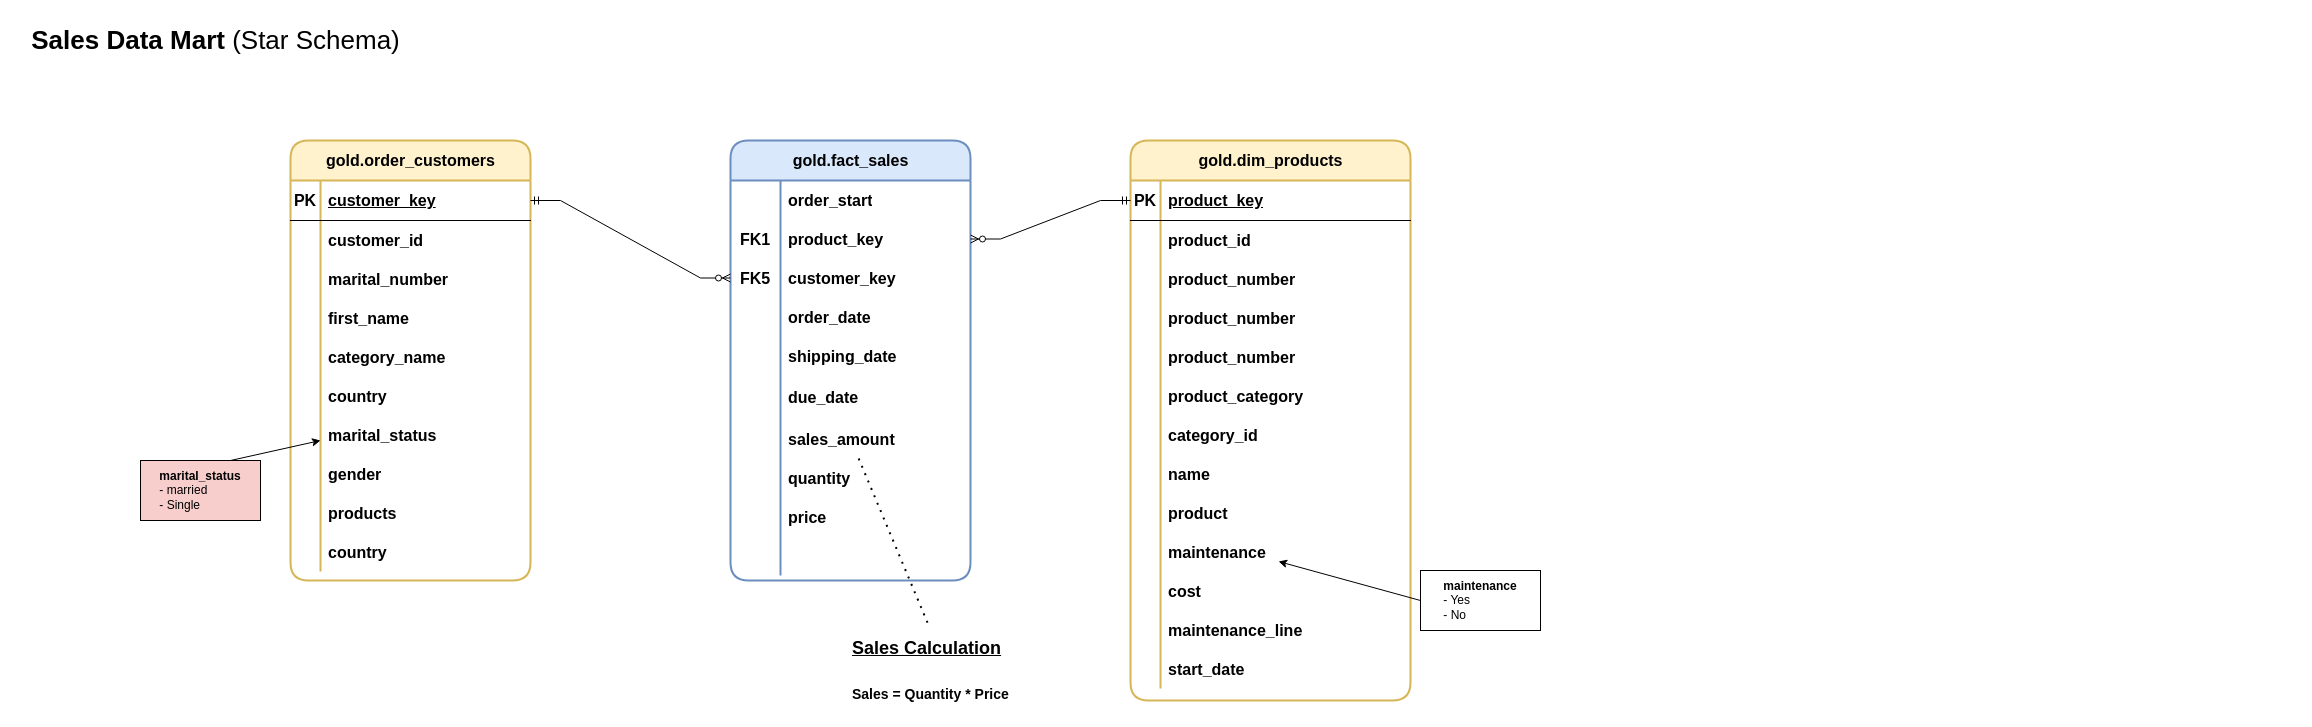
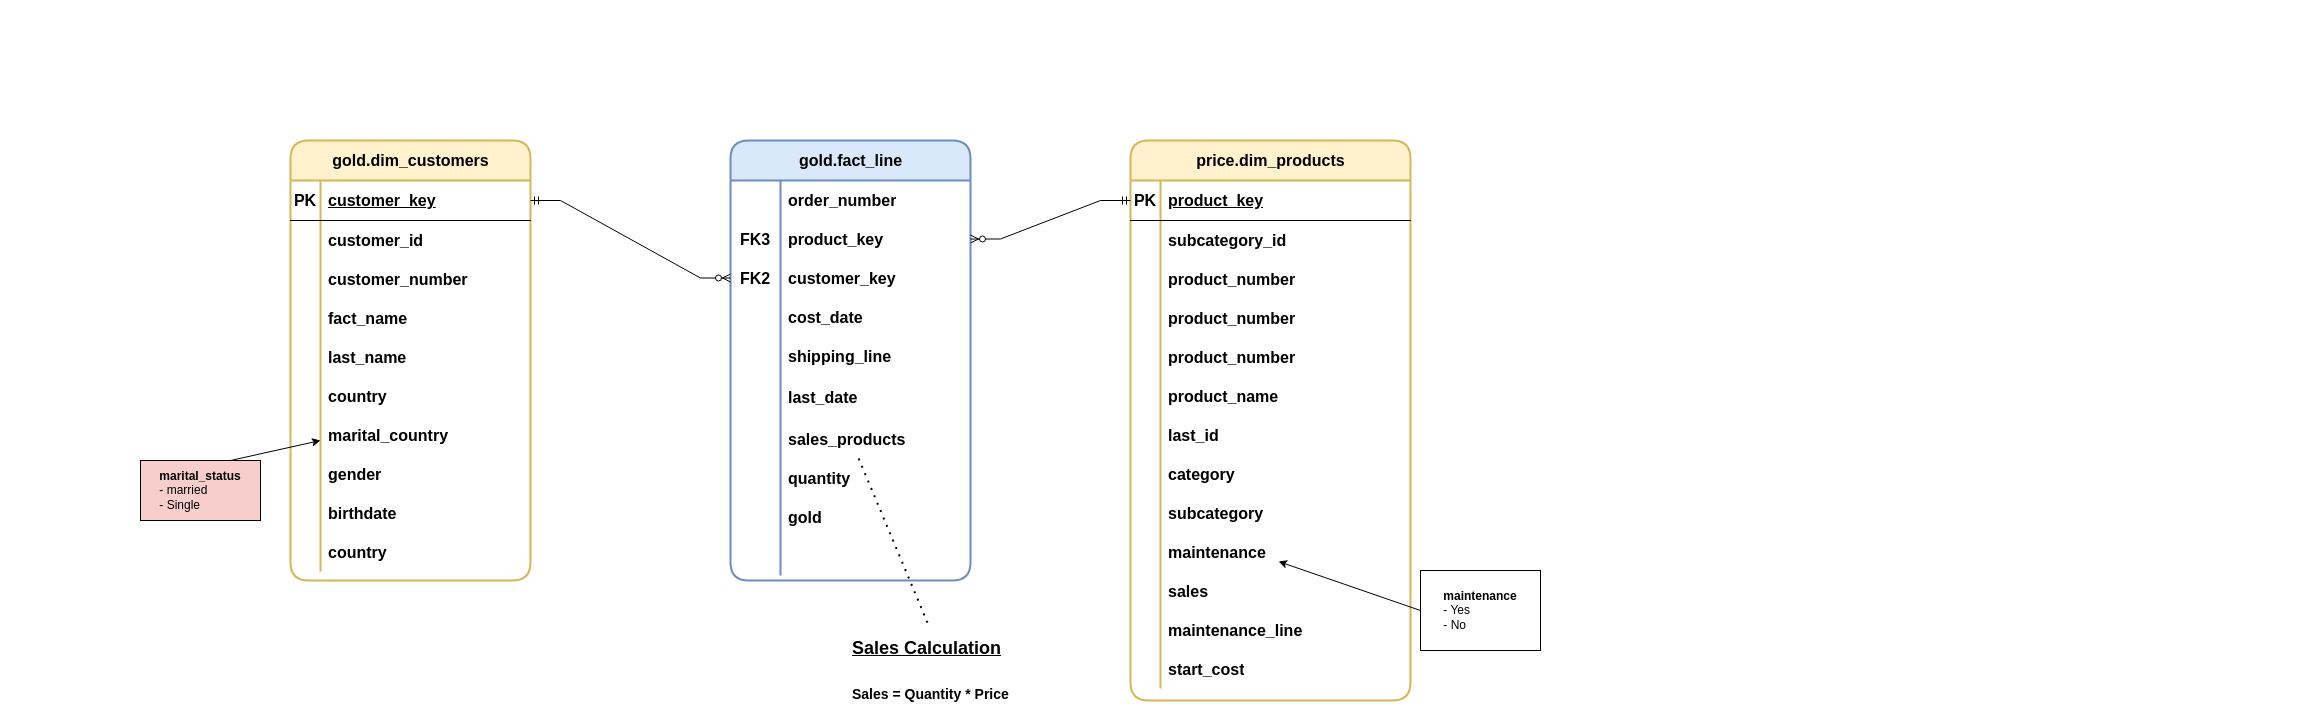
node "Sales Data Mart (Star Schema)": removed
node "gold.order_customers": label "gold.order_customers" -> "gold.dim_customers"
node "gold.fact_sales": label "gold.fact_sales" -> "gold.fact_line"
node "gold.dim_products": label "gold.dim_products" -> "price.dim_products"
node "order_start": label "order_start" -> "order_number"
node "FK1": label "FK1" -> "FK3"
node "product_id": label "product_id" -> "subcategory_id"
node "FK5": label "FK5" -> "FK2"
node "marital_number": label "marital_number" -> "customer_number"
node "order_date": label "order_date" -> "cost_date"
node "first_name": label "first_name" -> "fact_name"
node "shipping_date": label "shipping_date" -> "shipping_line"
node "category_name": label "category_name" -> "last_name"
node "product_category": label "product_category" -> "product_name"
node "due_date": label "due_date" -> "last_date"
node "marital_status": label "marital_status" -> "marital_country"
node "category_id": label "category_id" -> "last_id"
node "sales_amount": label "sales_amount" -> "sales_products"
node "name": label "name" -> "category"
node "products": label "products" -> "birthdate"
node "product": label "product" -> "subcategory"
node "price": label "price" -> "gold"
node "cost": label "cost" -> "sales"
node "maintenance - Yes - No": size 120x60 -> 120x80
node "start_date": label "start_date" -> "start_cost"
